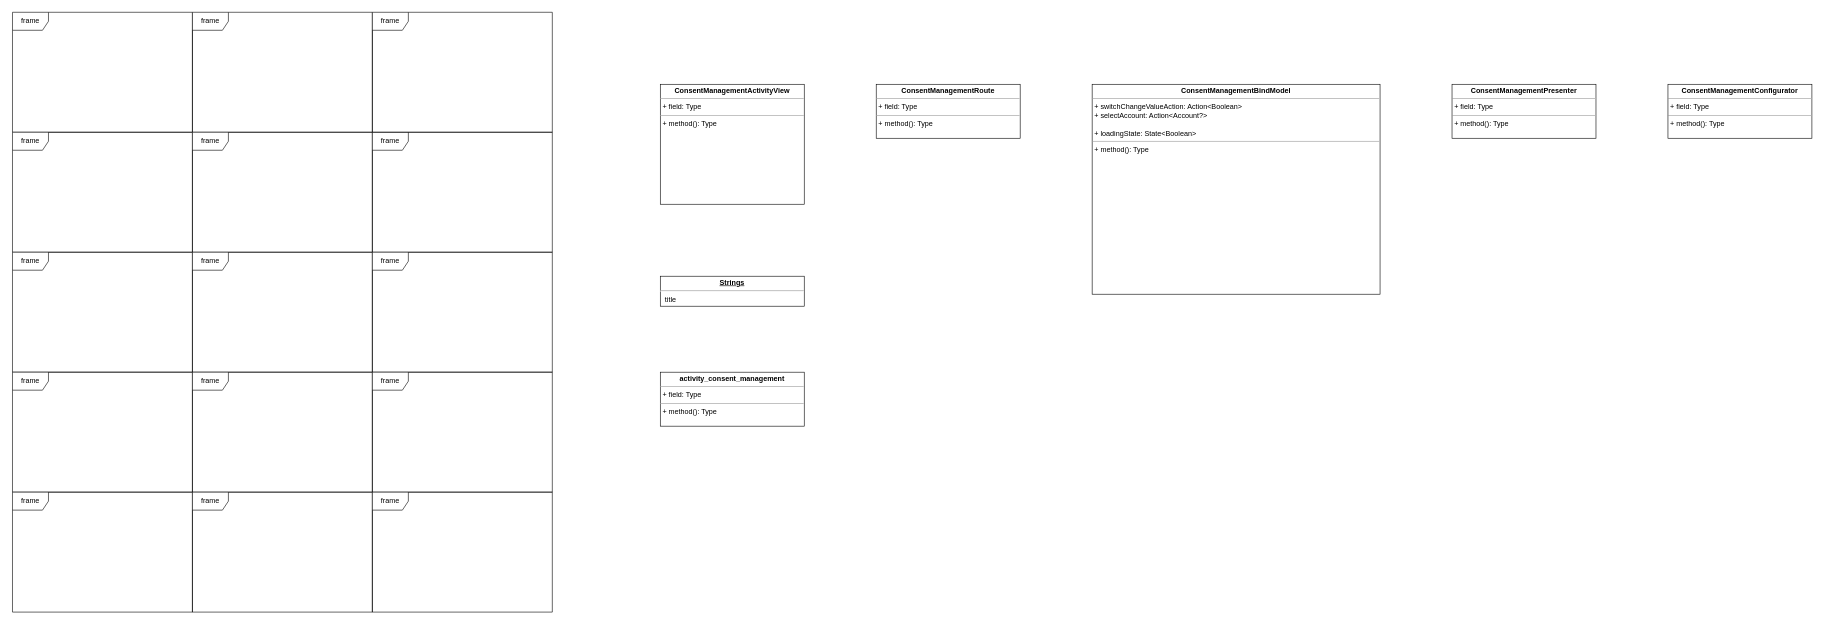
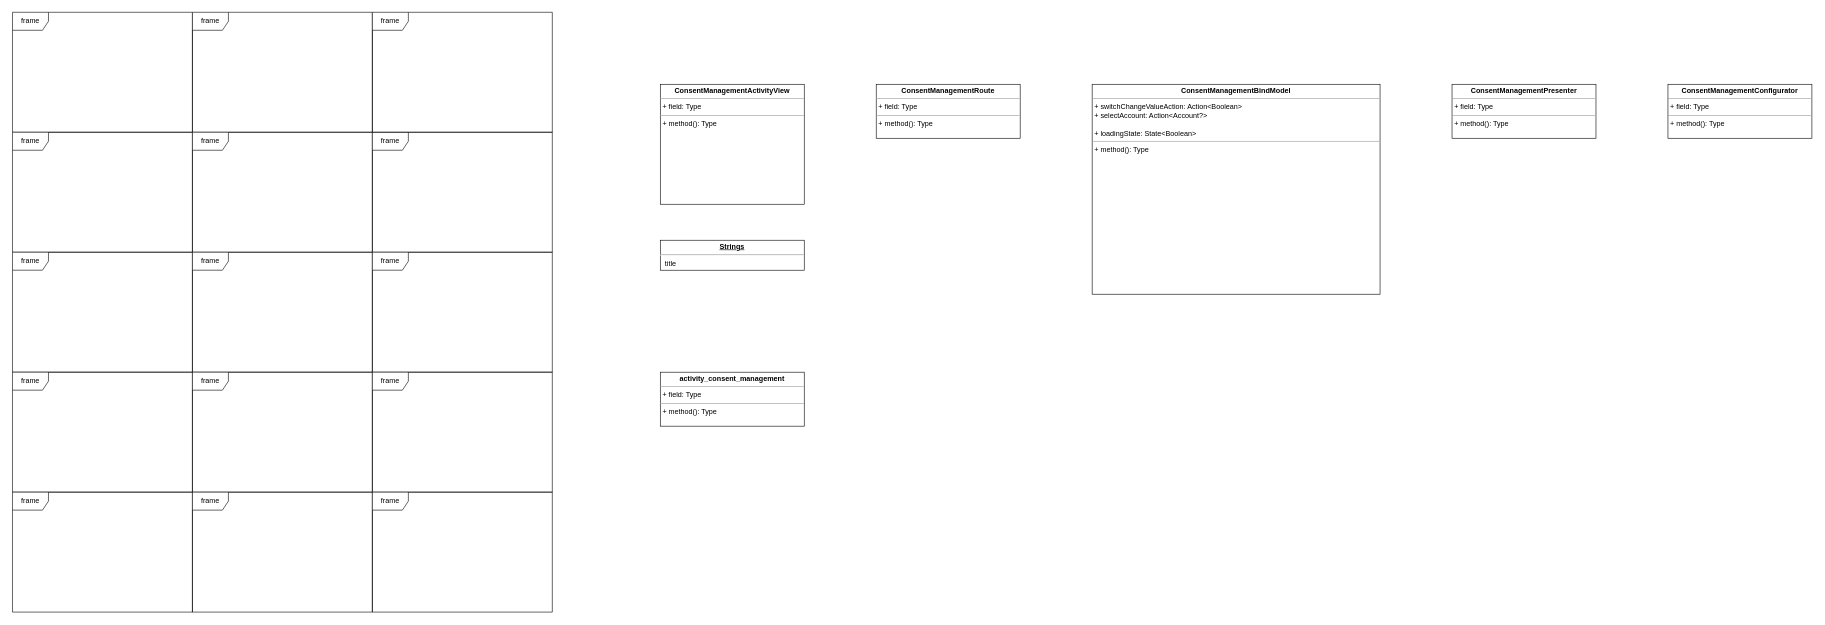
node "Strings title": moved (732, 291) -> (732, 255)
